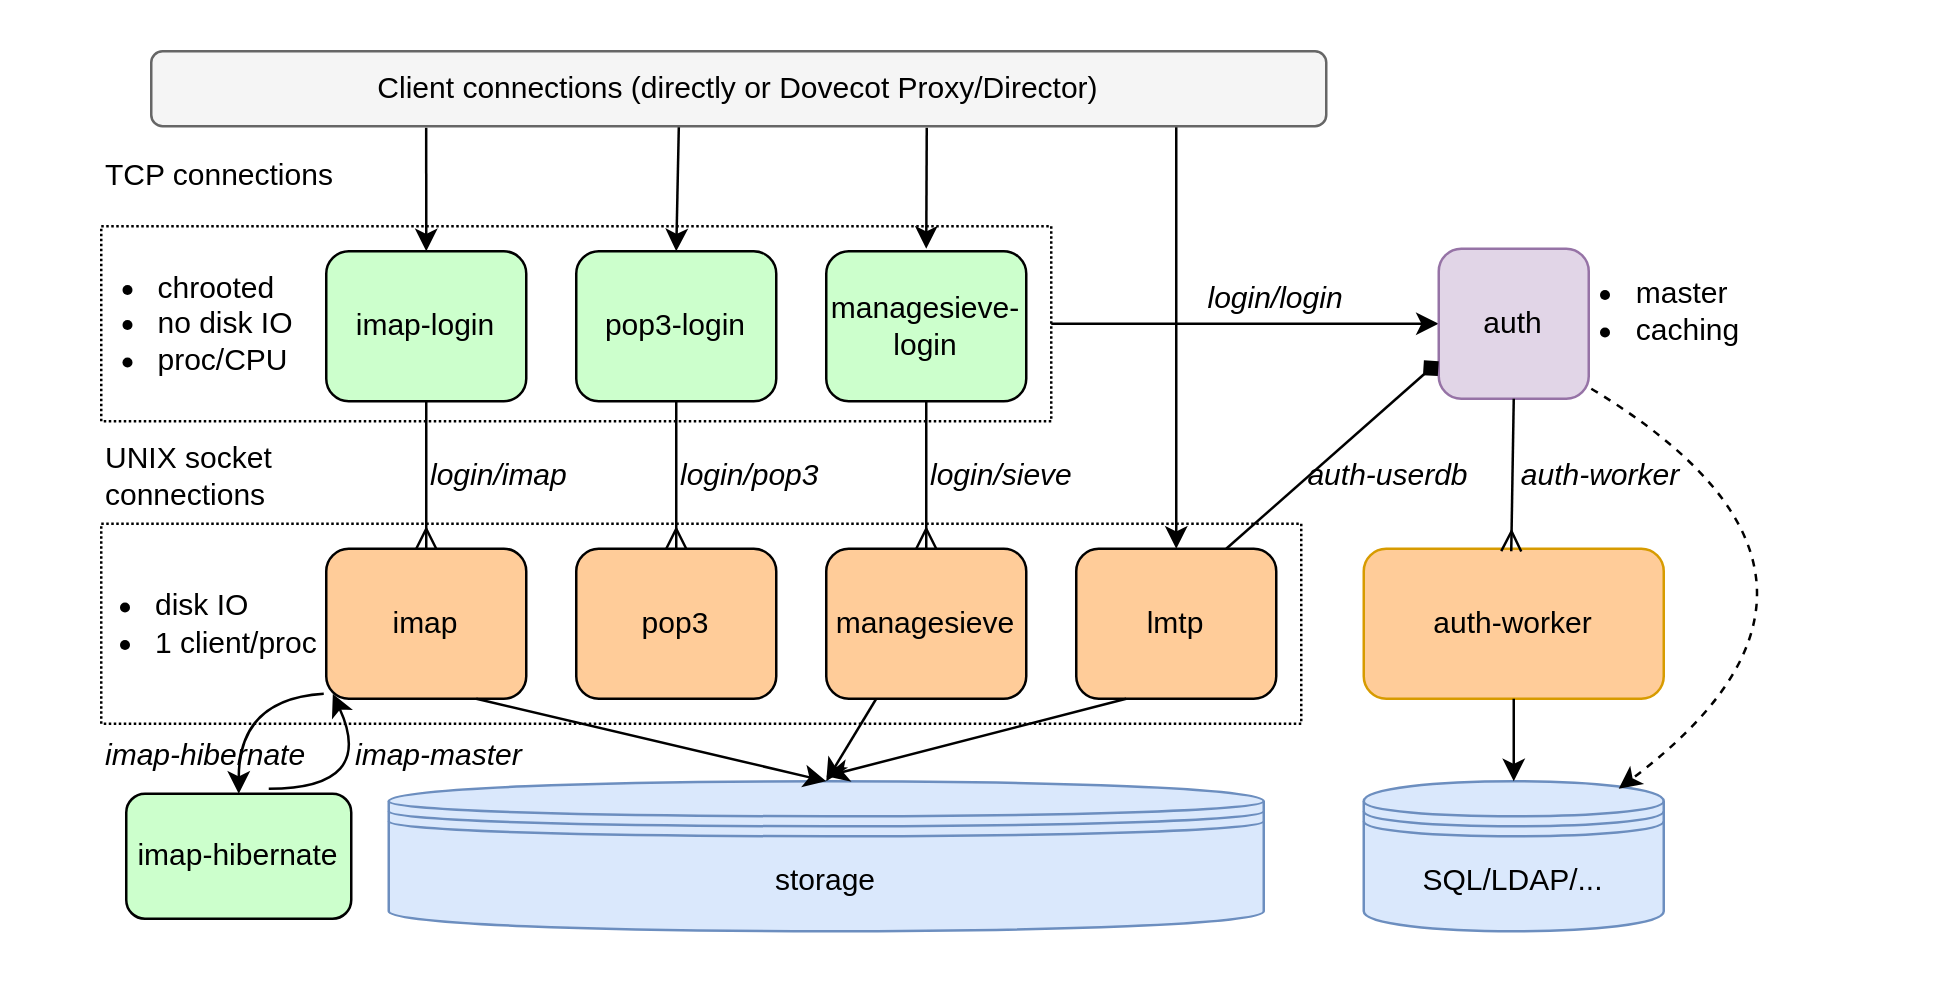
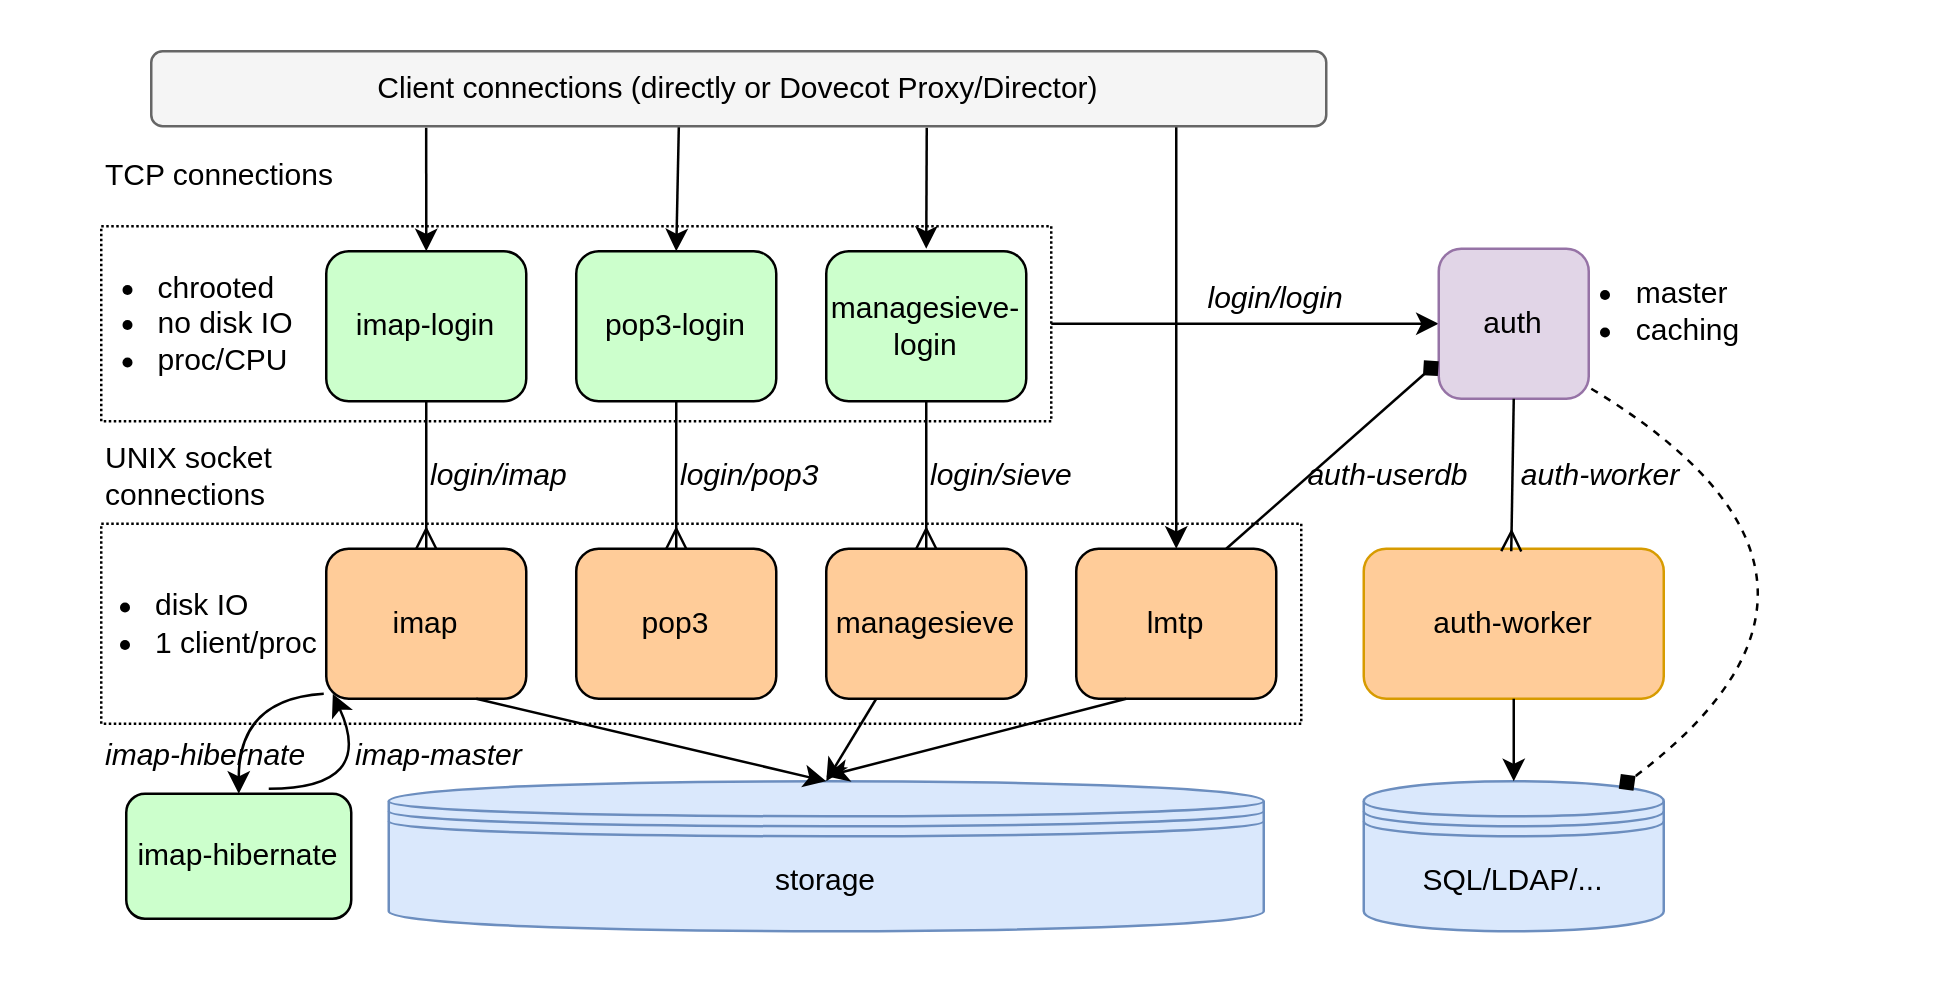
edge "auth" -> "SQL/LDAP/...": arrowhead classic -> diamond
